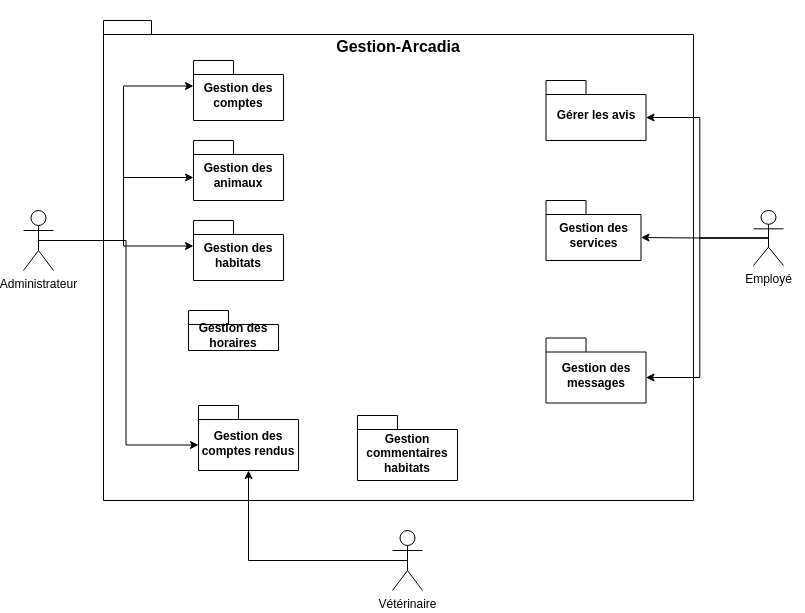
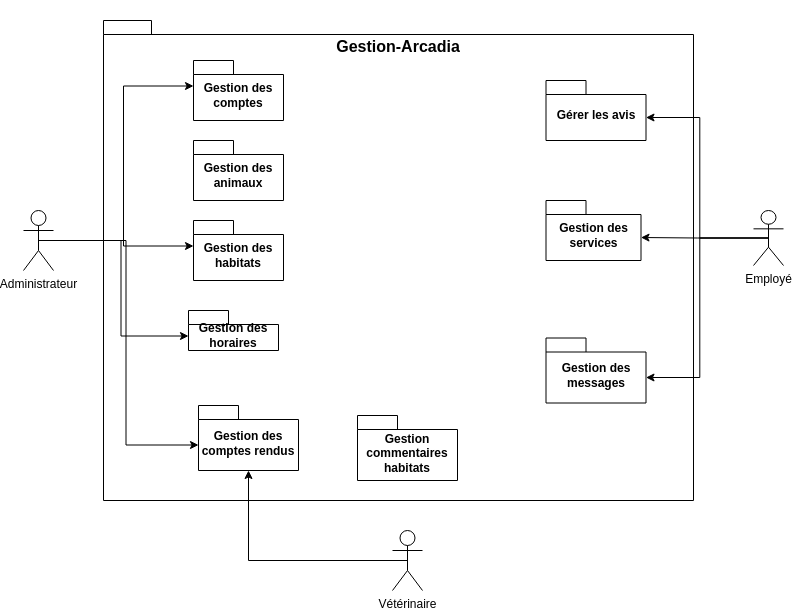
edge "Administrateur" -> "Gestion des animaux": removed
edge "Administrateur" -> "Gestion des horaires": added
